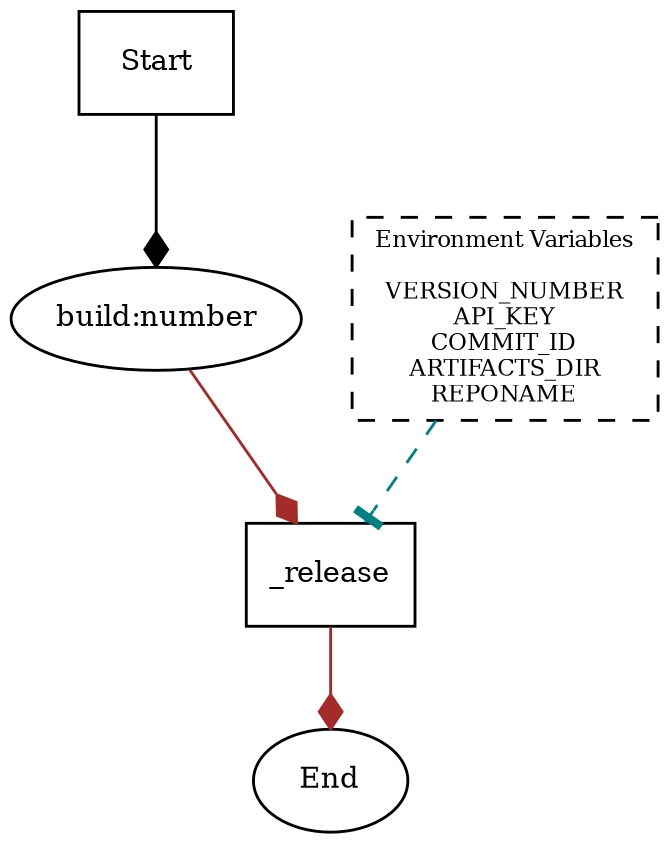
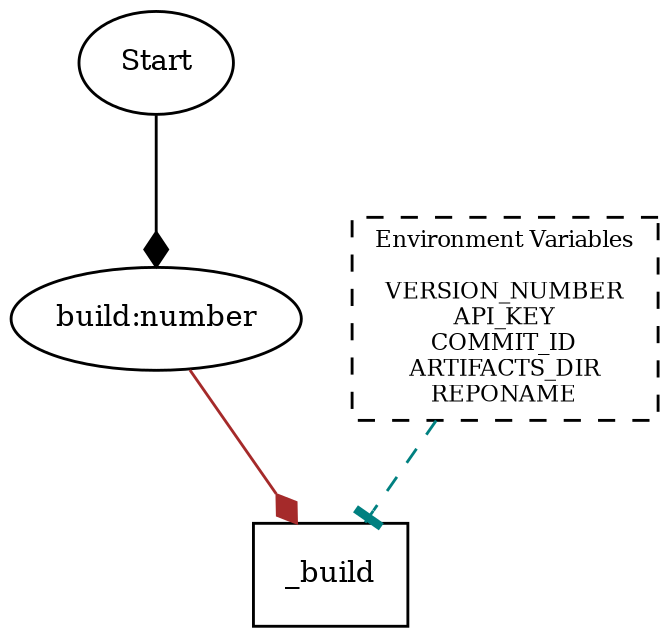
node "Start": shape box -> ellipse
node "_release": label "_release" -> "_build"
node "End": removed
